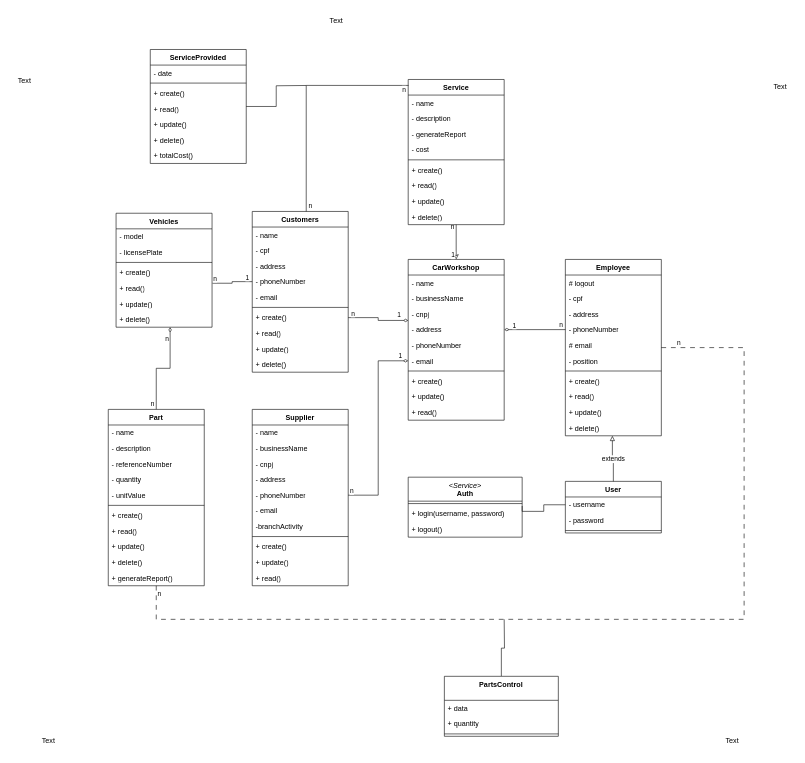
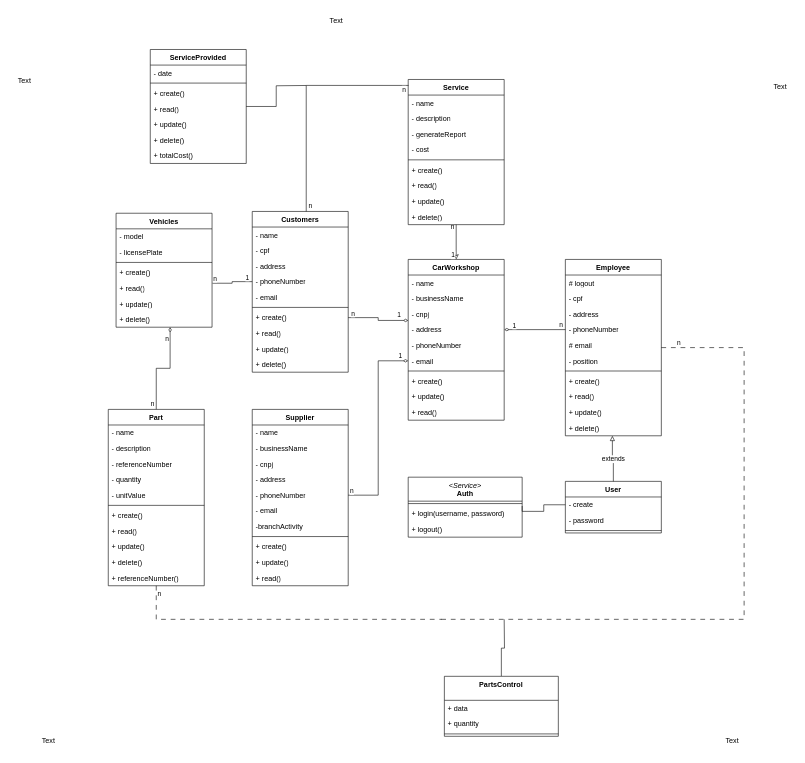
node "- username": label "- username" -> "- create"
node "+ generateReport()": label "+ generateReport()" -> "+ referenceNumber()"
